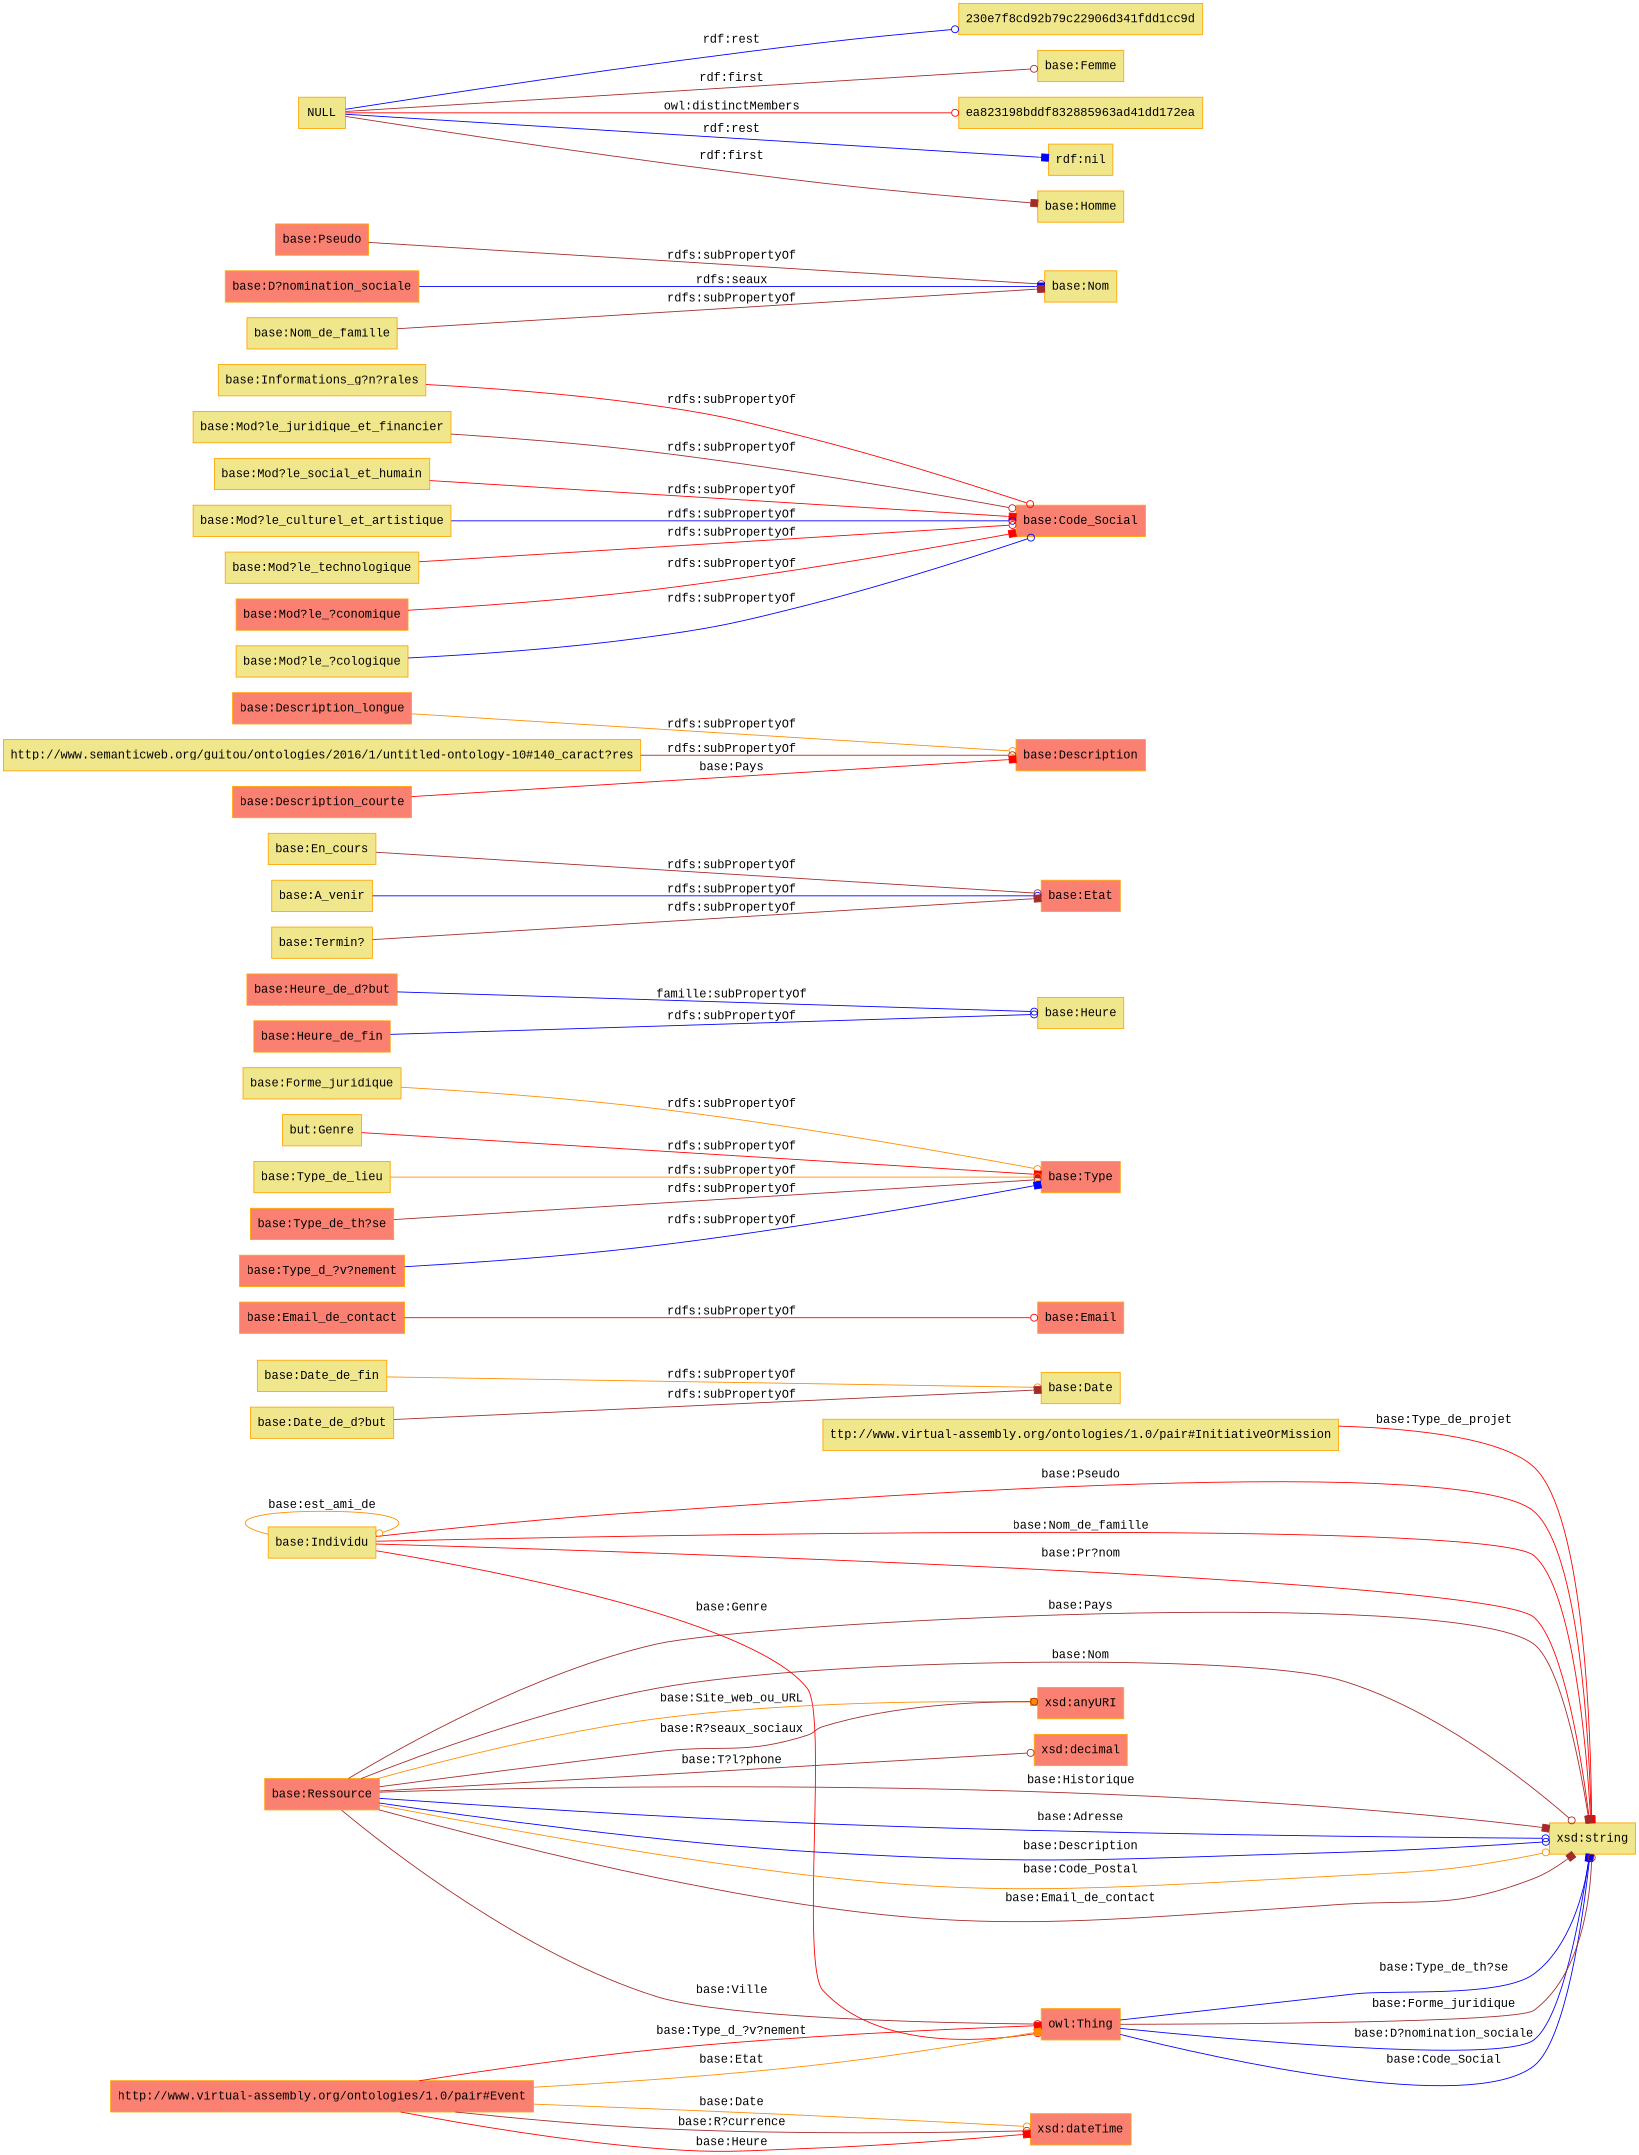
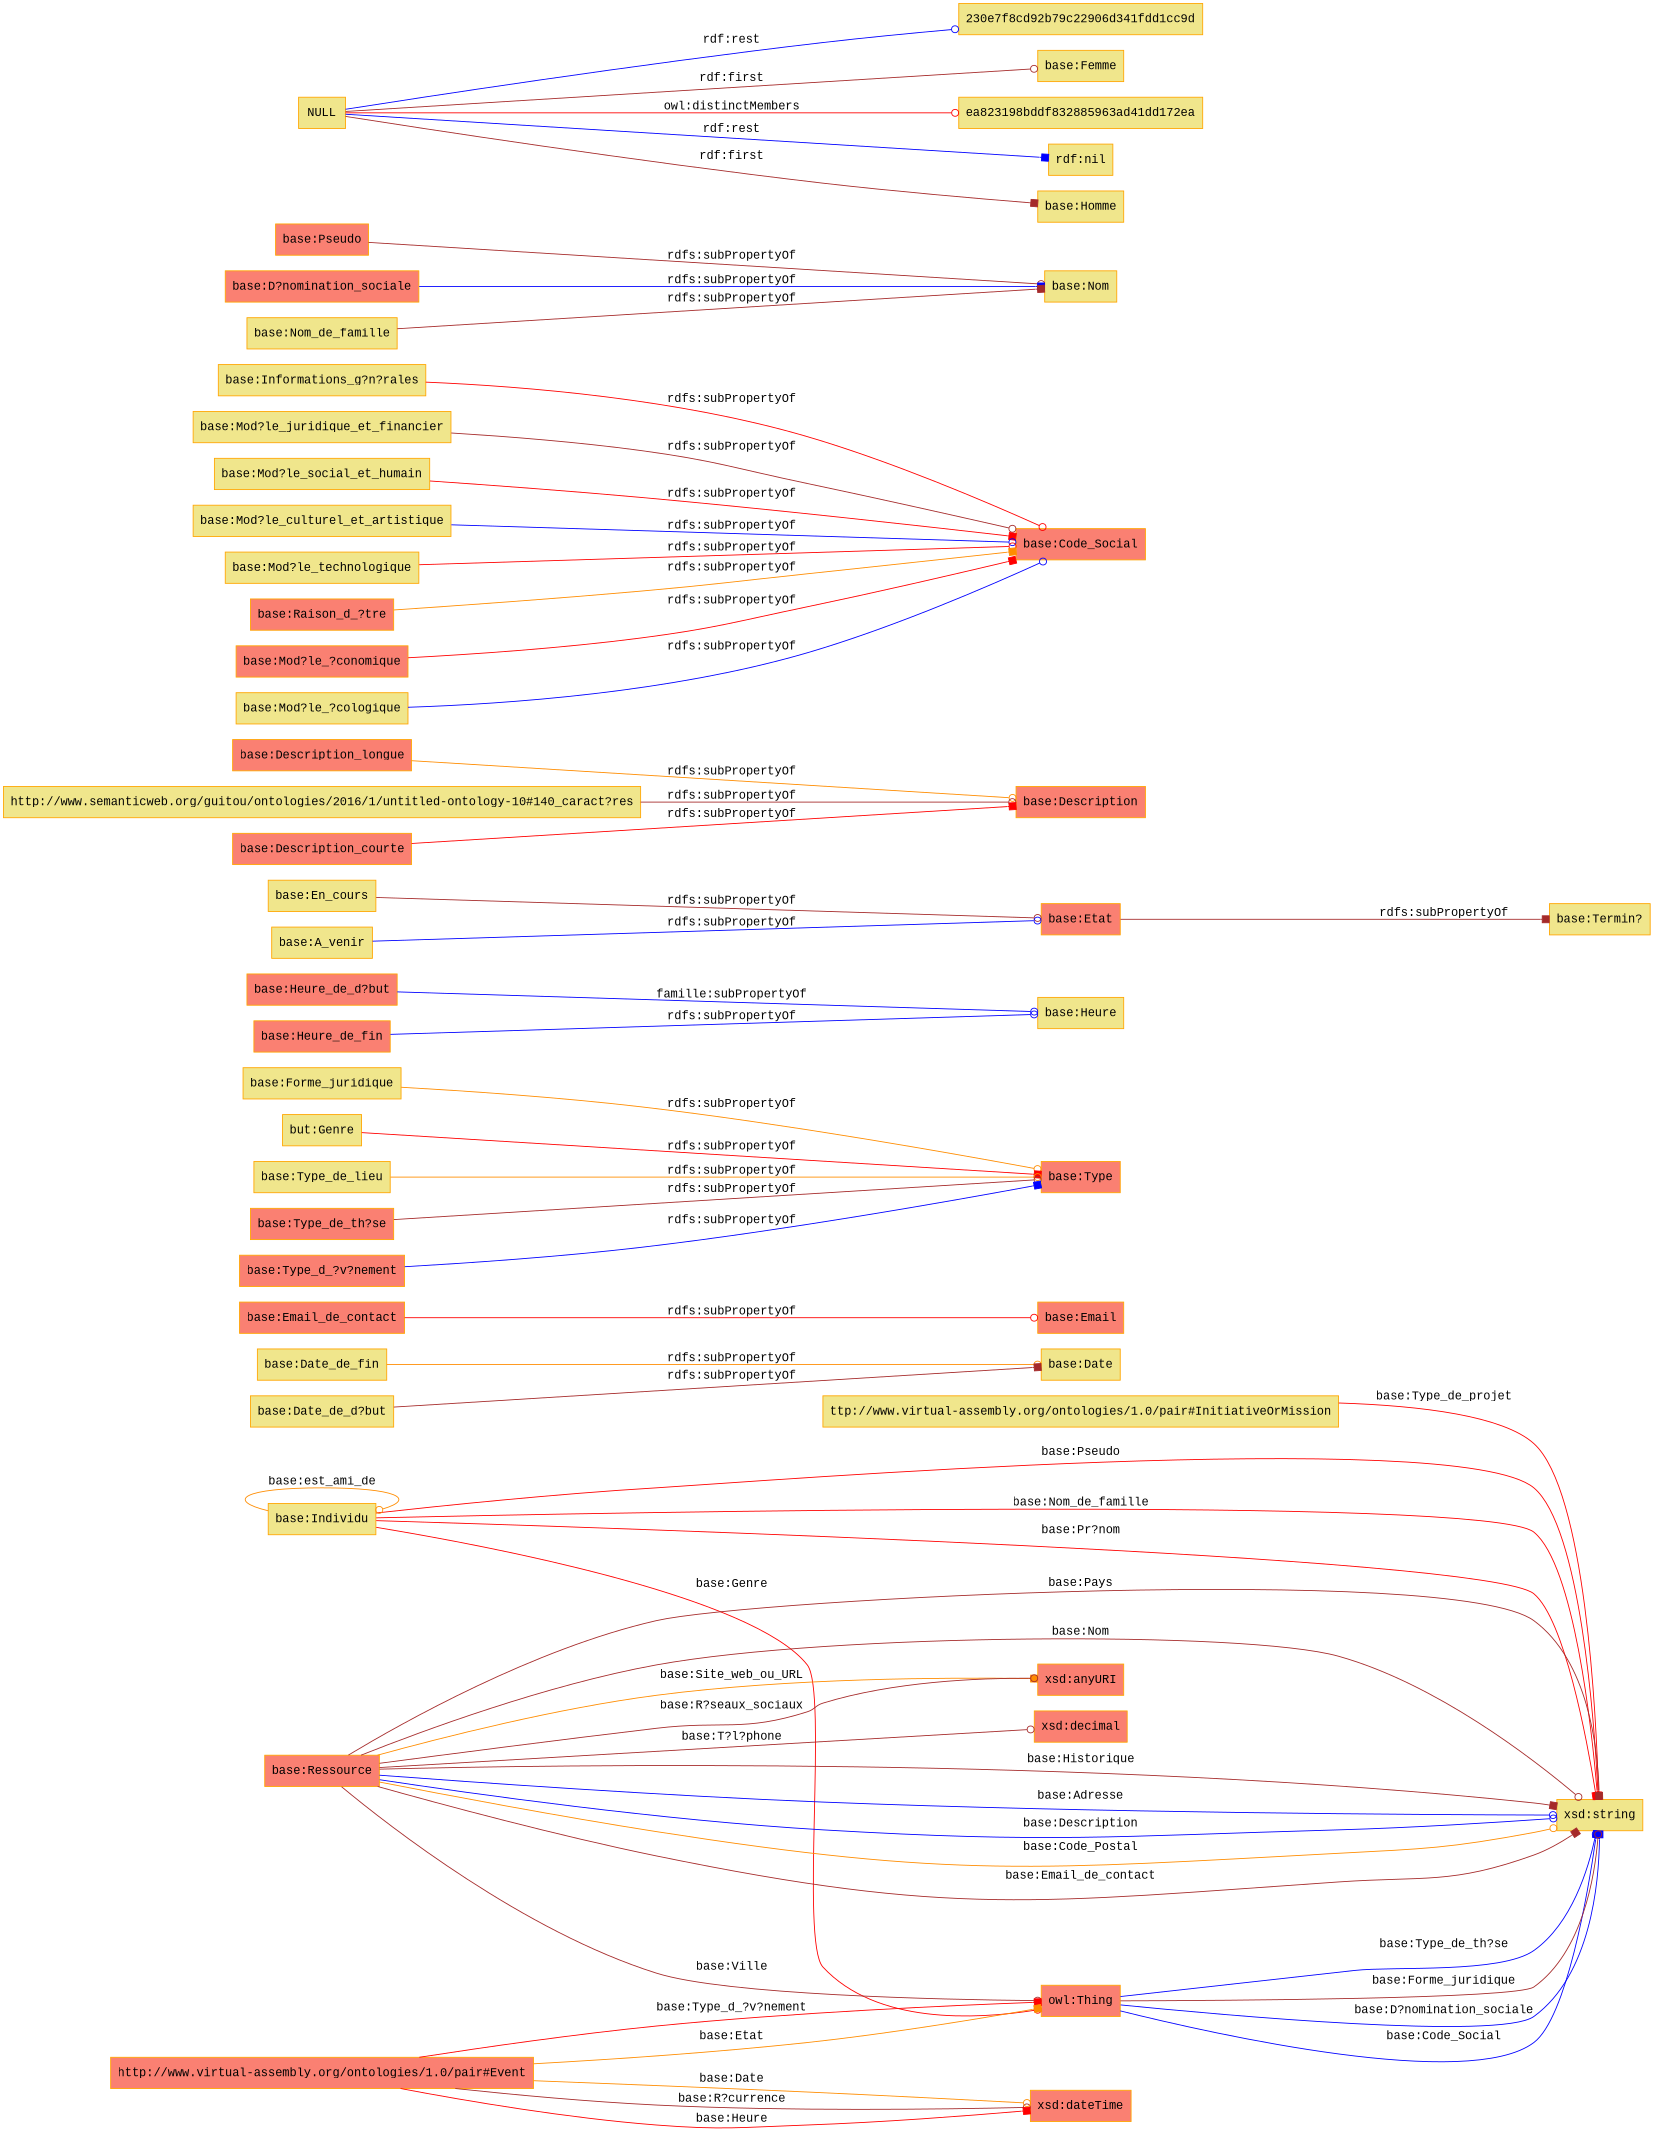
edge "base:D?nomination_sociale" -> "base:Nom": label "rdfs:seaux" -> "rdfs:subPropertyOf"
node "base:Raison_d_?tre": added
edge "base:Description_courte" -> "base:Description": label "base:Pays" -> "rdfs:subPropertyOf"
edge "base:Termin?" -> "base:Etat": reversed
